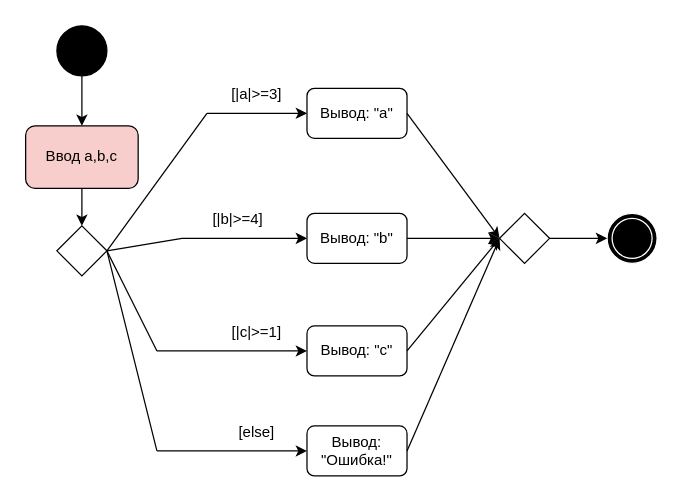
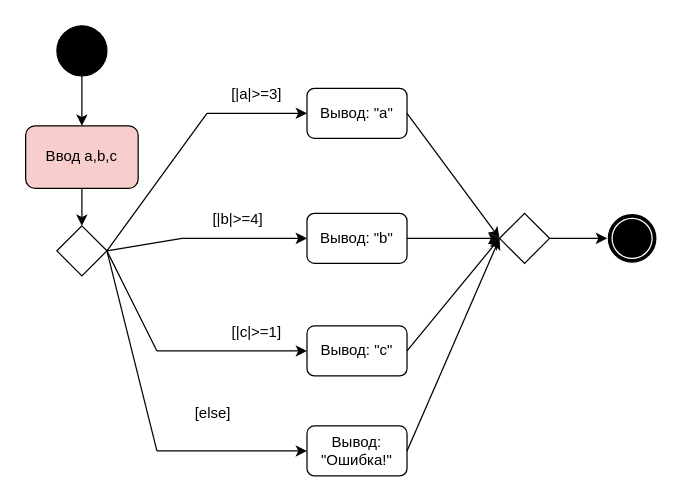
node "[else]": moved (257, 432) -> (213, 413)
